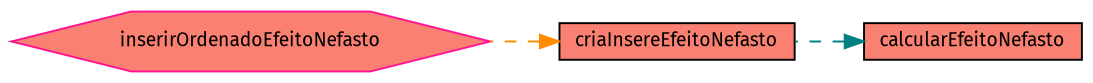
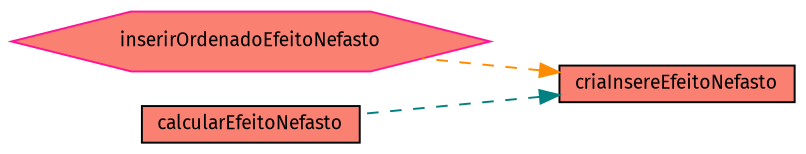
edge "criaInsereEfeitoNefasto" -> "calcularEfeitoNefasto": reversed
